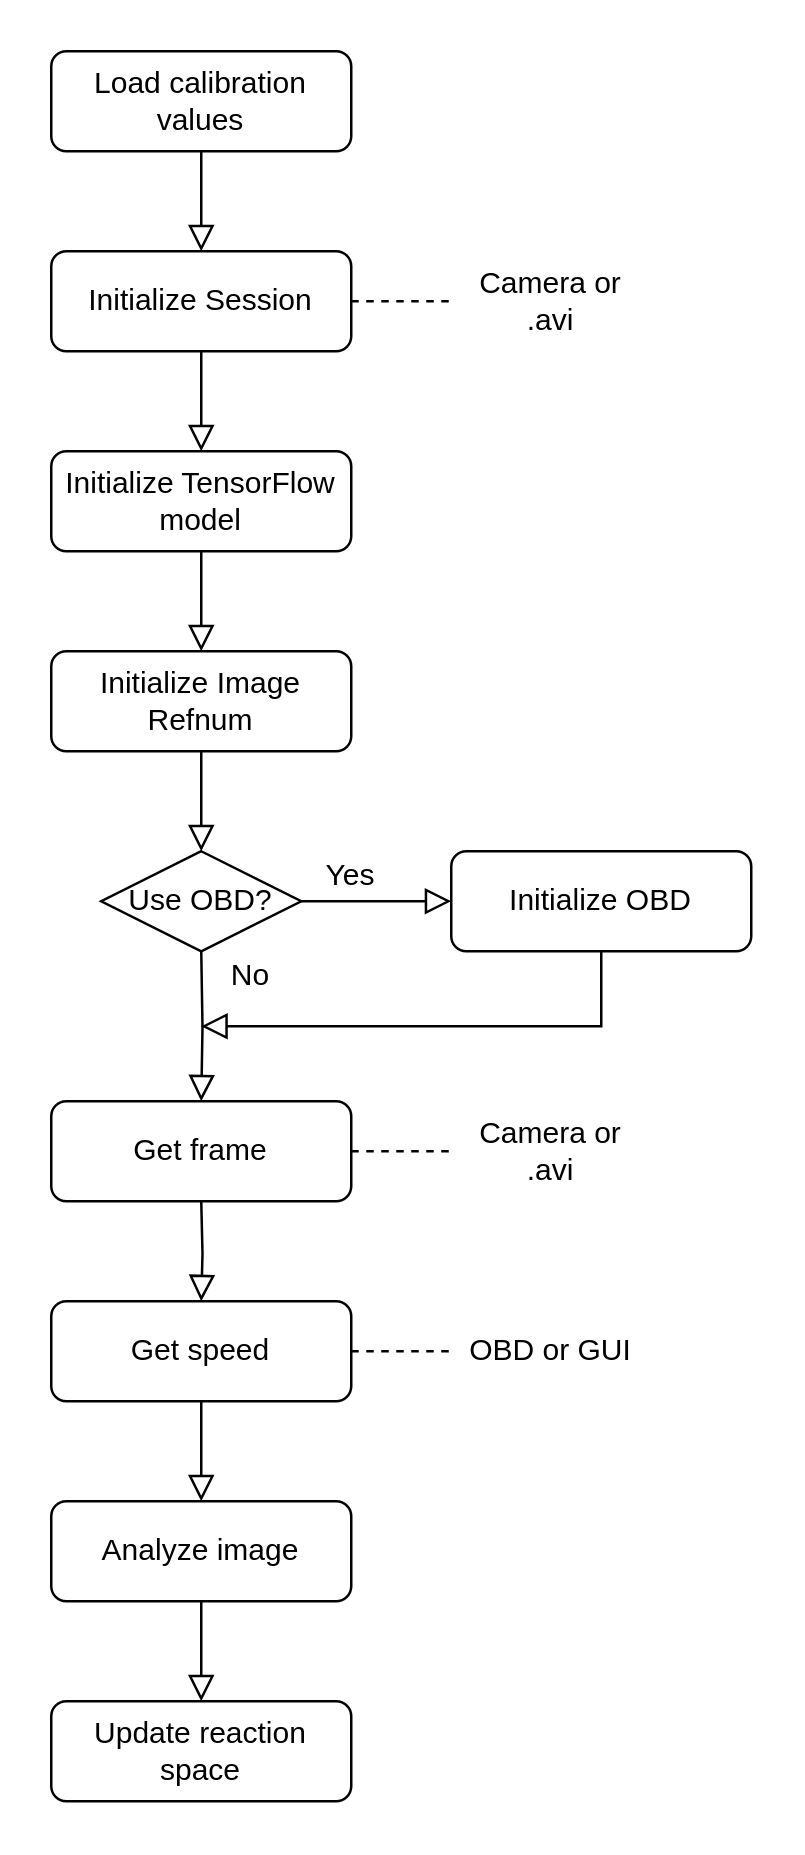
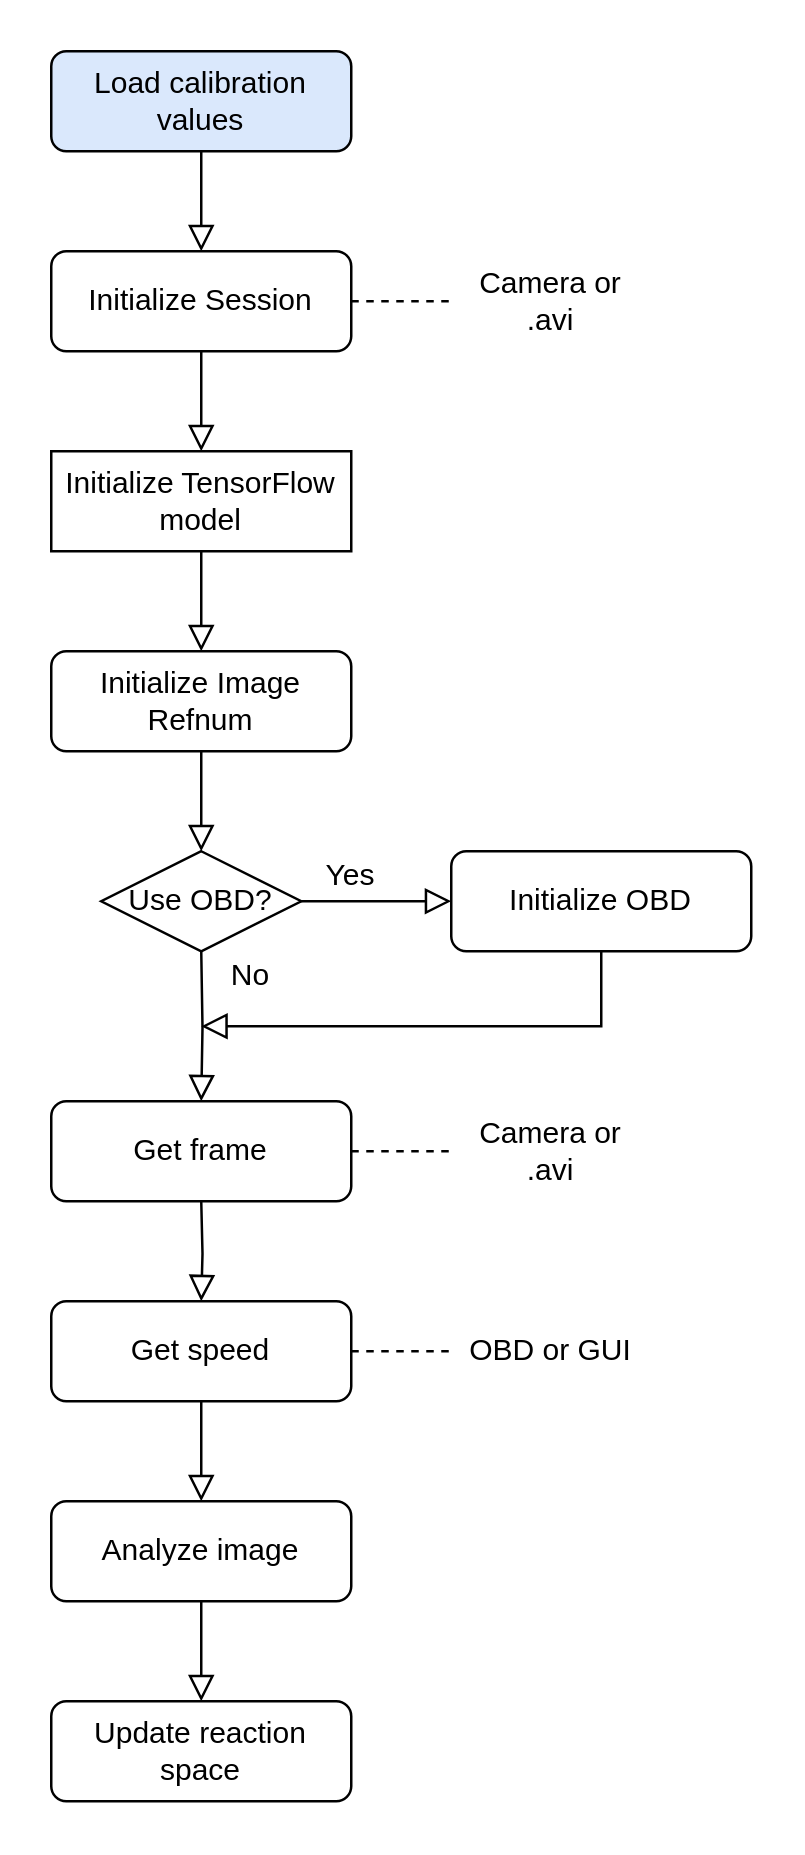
node "Load calibration values": fillcolor #ffffff -> #dae8fc
node "Initialize TensorFlow model": shape rounded rectangle -> rectangle
